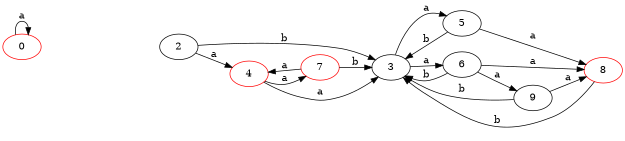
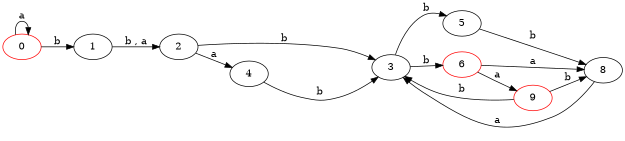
edge "3" -> "5": label "a" -> "b"
edge "5" -> "8": label "a" -> "b"
edge "5" -> "3": removed, label "b"
node "1": added
edge "3" -> "6": label "a" -> "b"
node "6": color black -> red
node "7": removed
node "8": color red -> black
node "4": color red -> black
edge "9" -> "8": label "a" -> "b"
edge "6" -> "3": removed, label "b"
edge "4" -> "3": label "a" -> "b"
node "9": color black -> red
edge "8" -> "3": label "b" -> "a"
